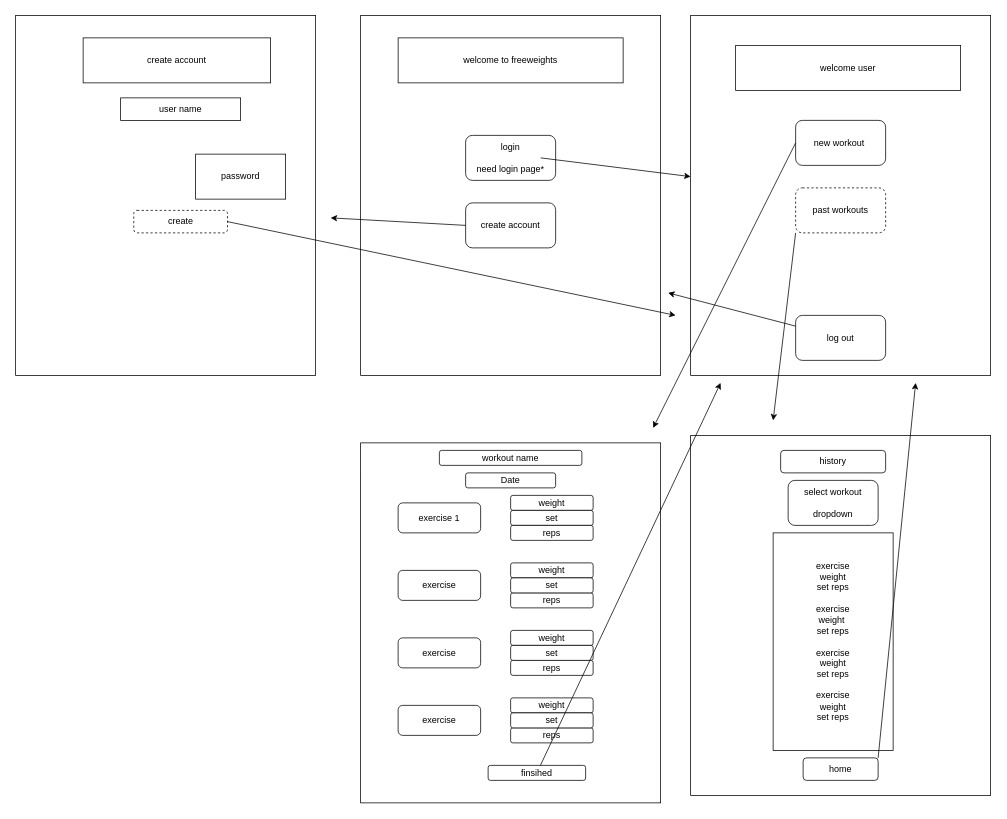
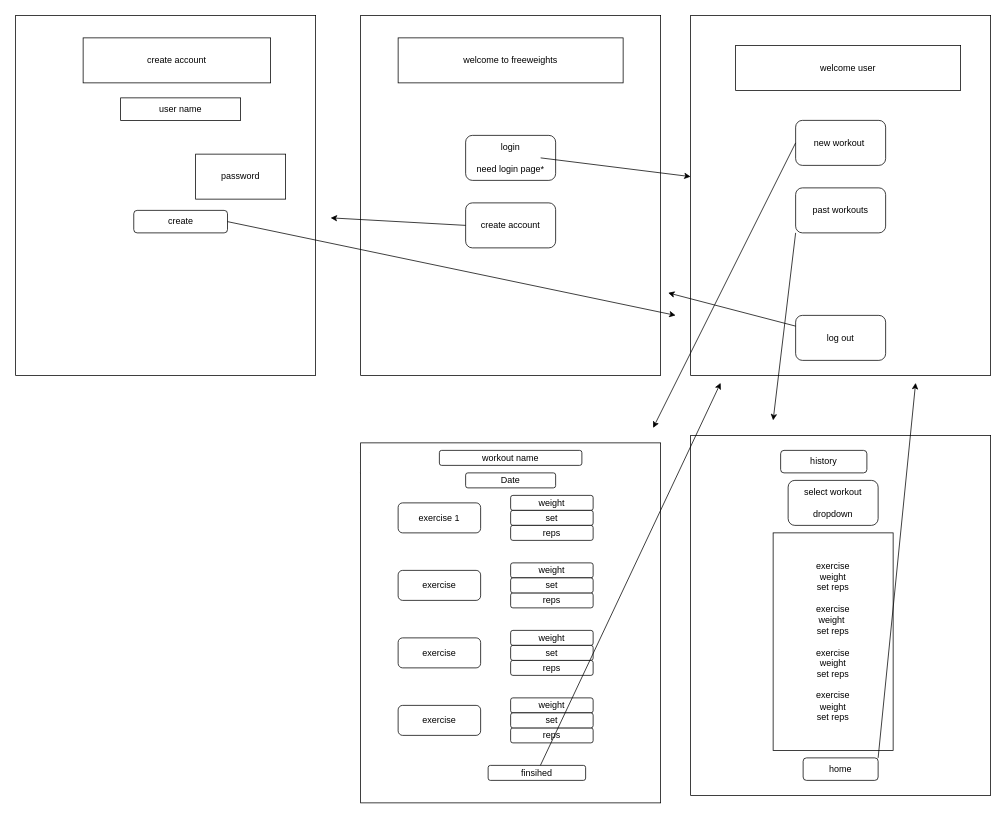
node "past workouts": style dashed -> solid
node "create": style dashed -> solid
node "history": size 105x23 -> 86x23
